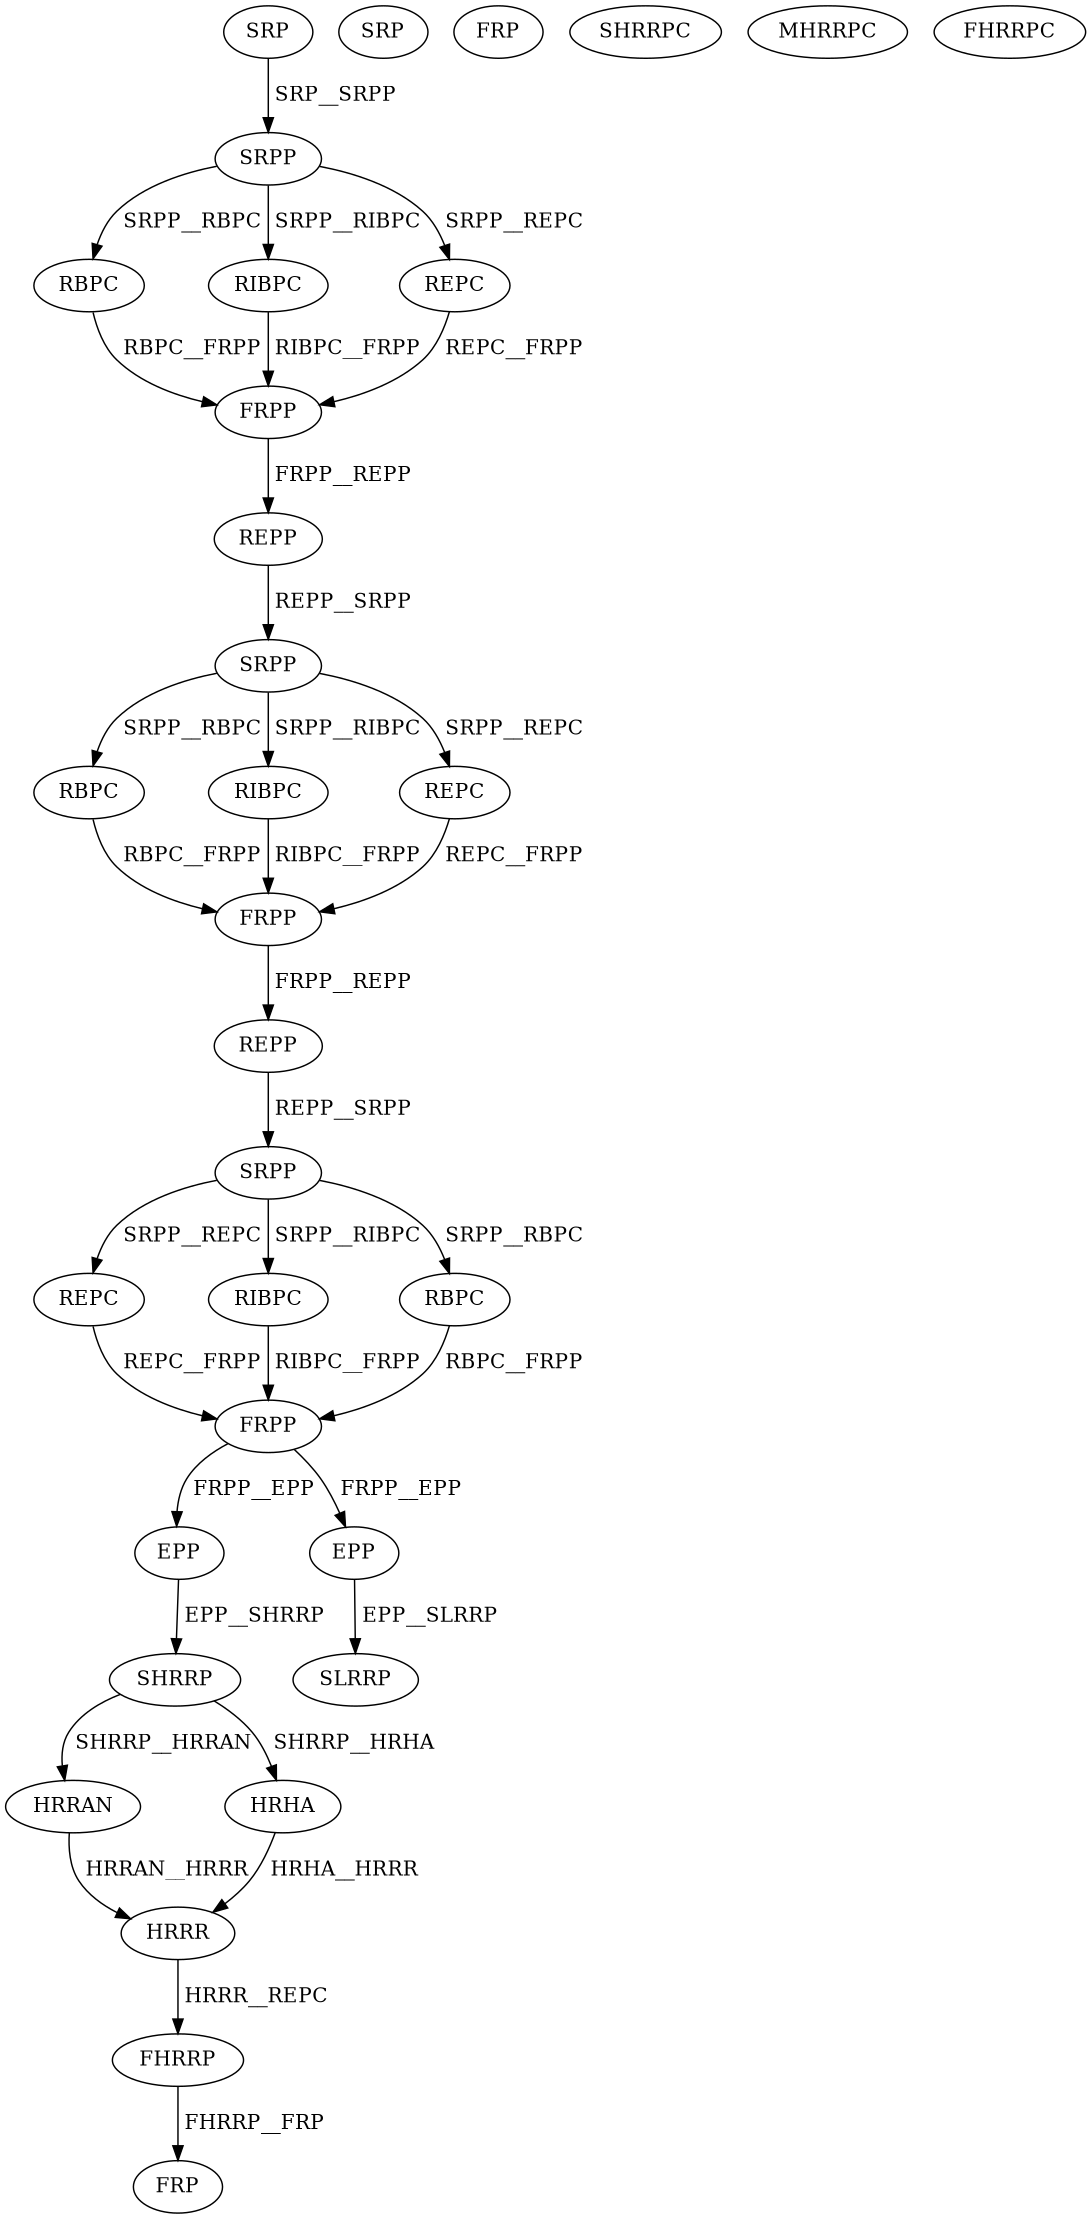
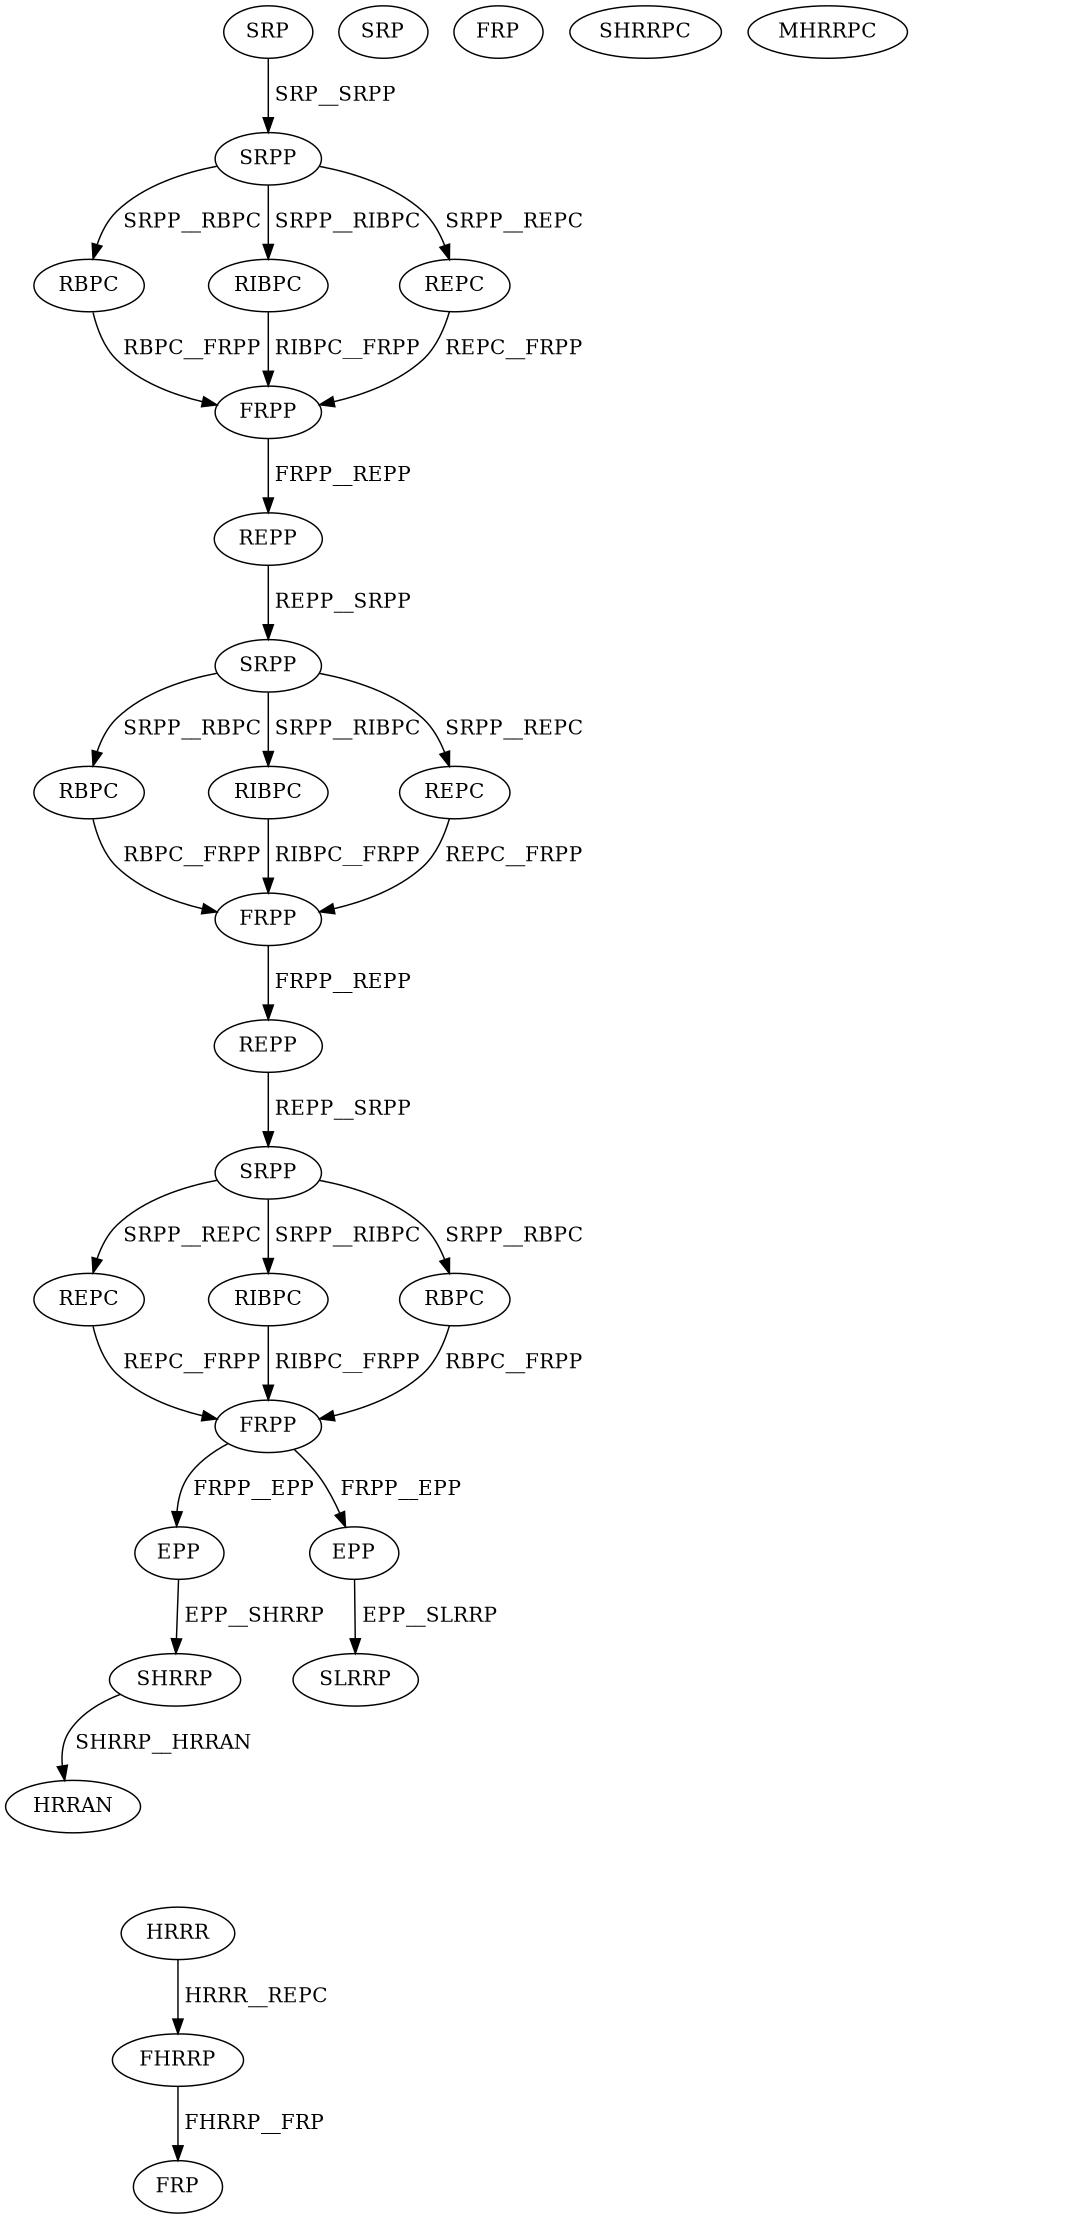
node "FHRRPC": removed
node "HRHA": removed
edge "HRRAN" -> "HRRR": removed, label "HRRAN__HRRR"
